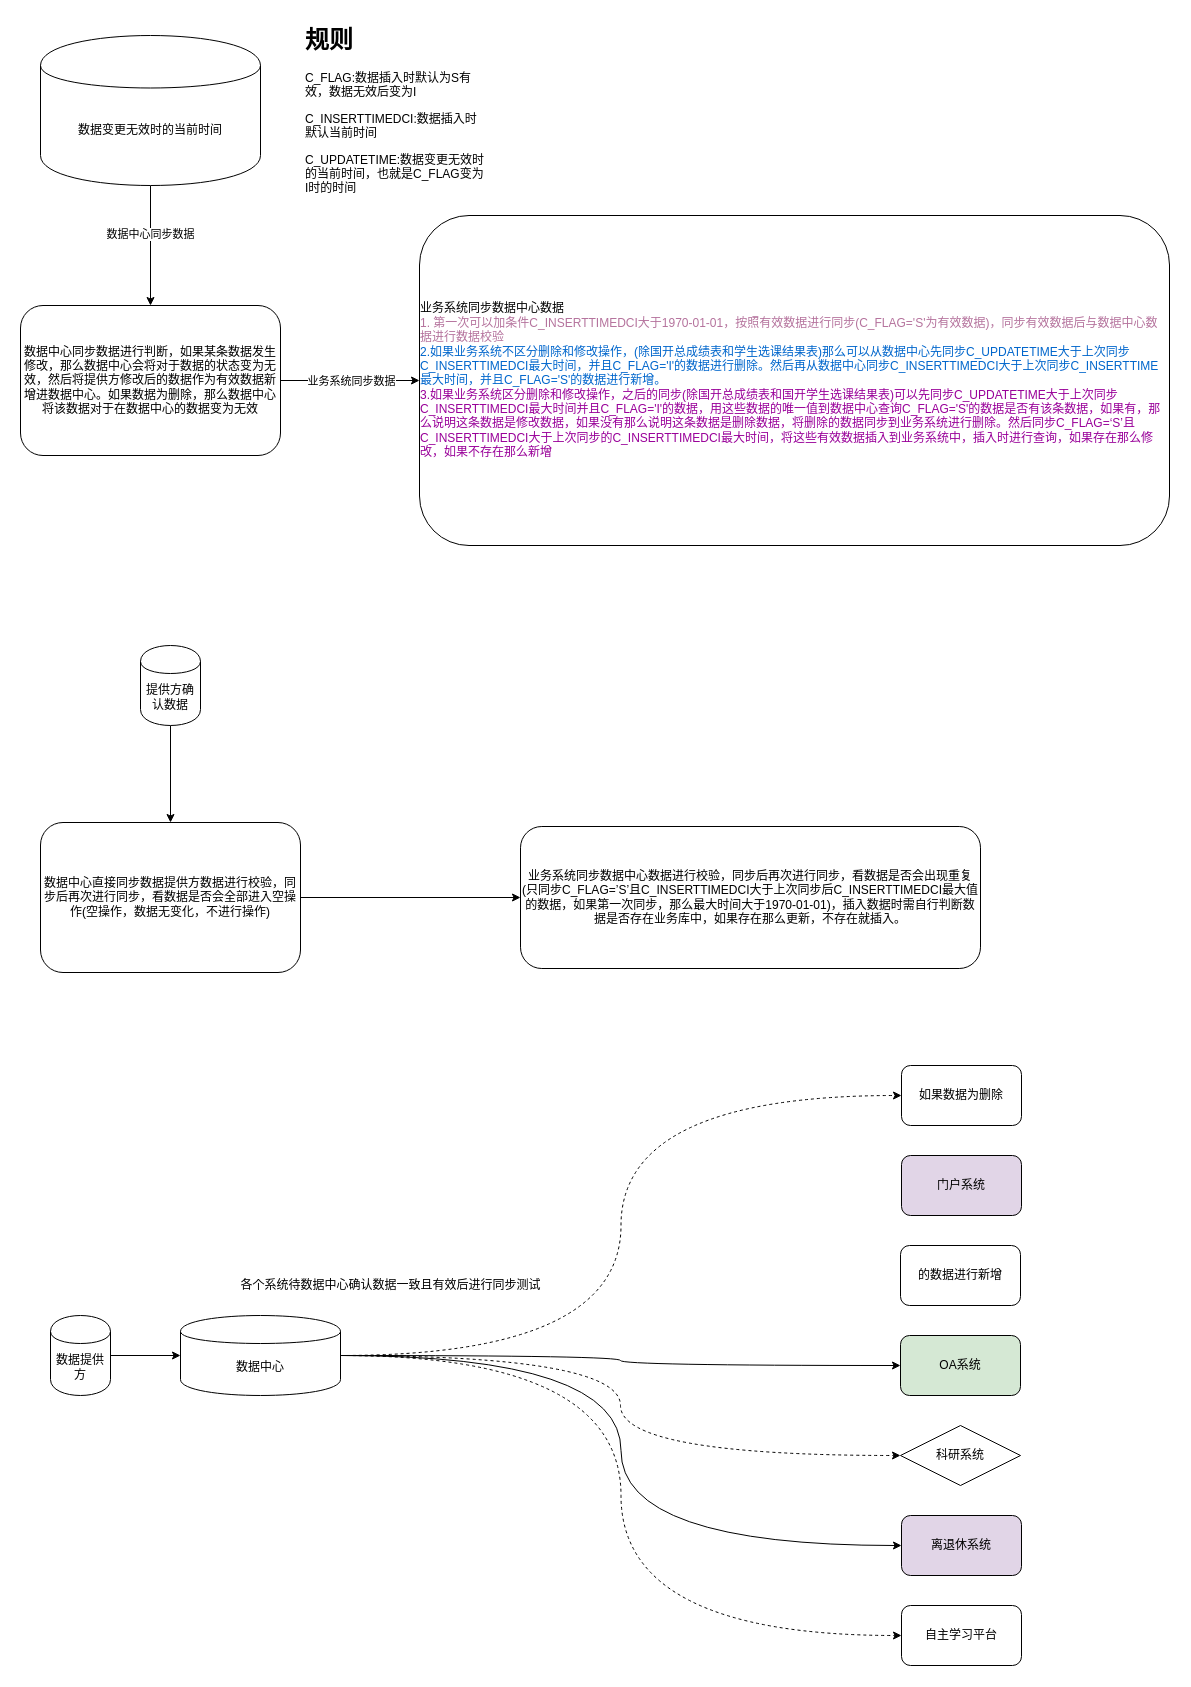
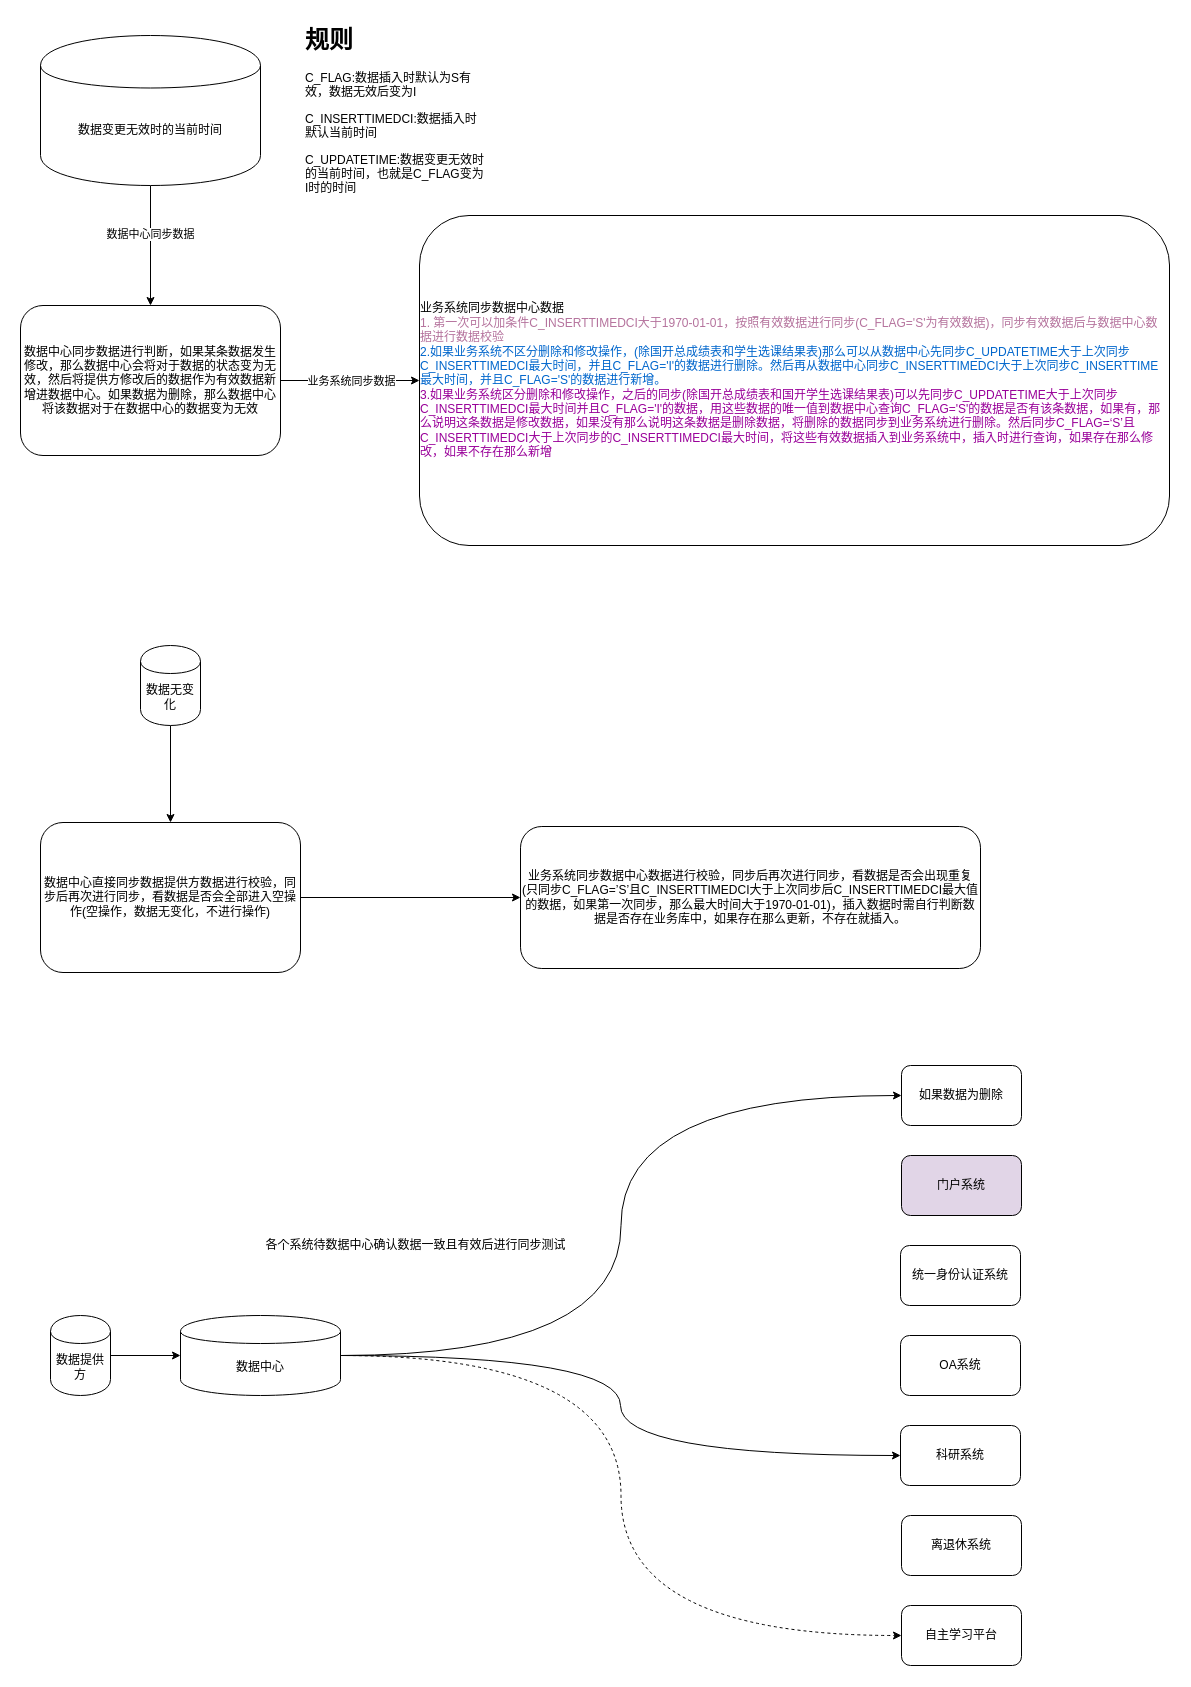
node "提供方确认数据": label "提供方确认数据" -> "数据无变化"
edge "数据中心" -> "如果数据为删除": style dashed -> solid
node "的数据进行新增": label "的数据进行新增" -> "统一身份认证系统"
node "各个系统待数据中心确认数据一致且有效后进行同步测试": moved (391, 1286) -> (416, 1246)
edge "数据中心" -> "OA系统": removed
node "OA系统": fillcolor #d5e8d4 -> #ffffff
edge "数据中心" -> "科研系统": style dashed -> solid
node "科研系统": shape diamond -> rounded rectangle
edge "数据中心" -> "离退休系统": removed
node "离退休系统": fillcolor #e1d5e7 -> #ffffff
